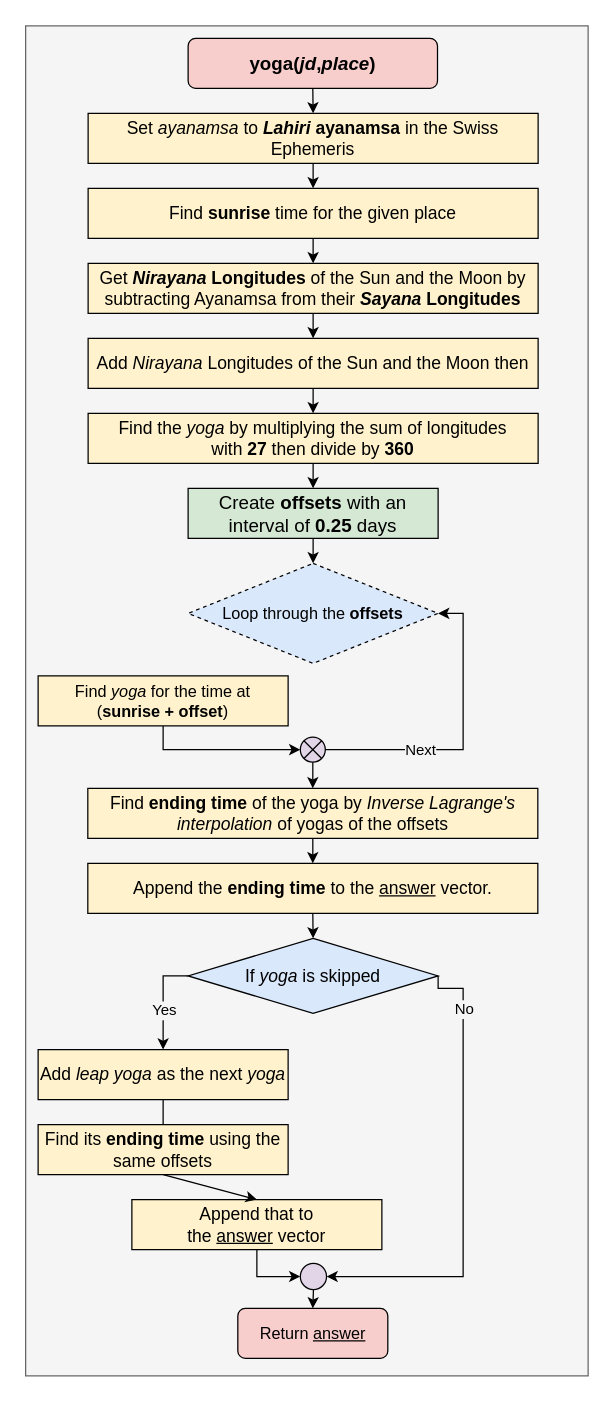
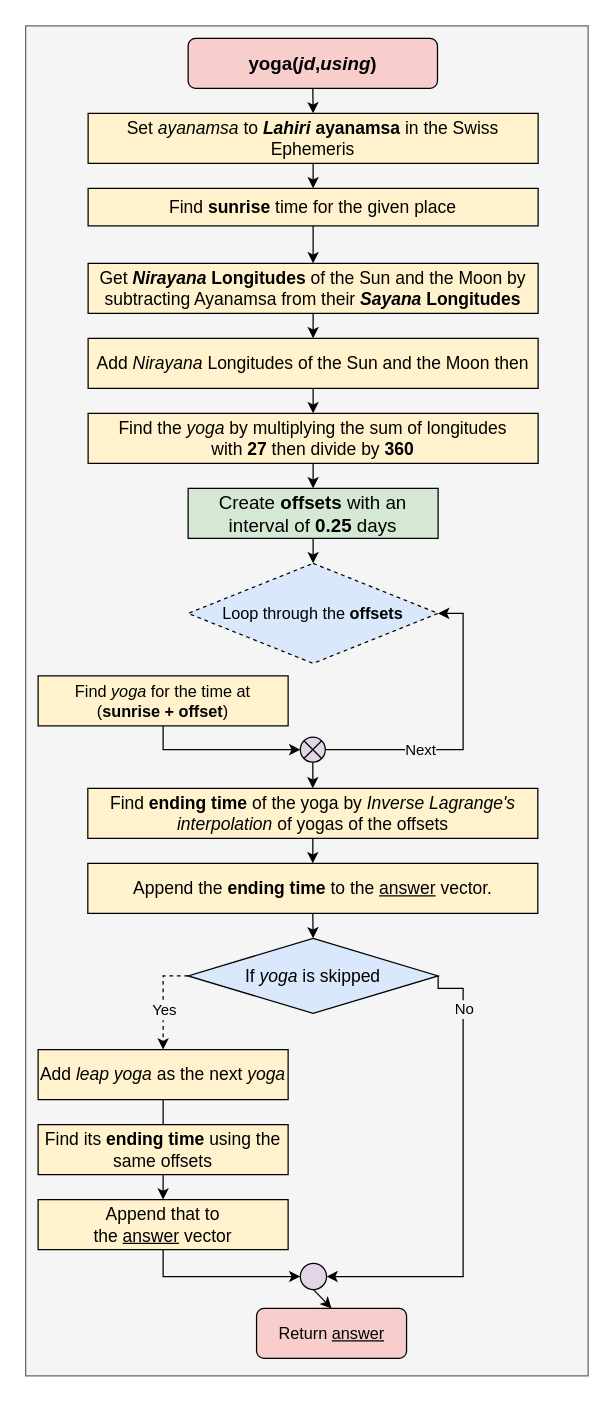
node "yoga(jd,place)": label "yoga(jd,place)" -> "yoga(jd,using)"
node "Find sunrise time for the given place": size 450x50 -> 450x38
edge "If yoga is skipped" -> "Add leap yoga as the next yoga": style solid -> dashed
node "Append that to the answer vector": moved (257, 1224) -> (163, 1224)
node "Return answer": moved (313, 1333) -> (332, 1333)
